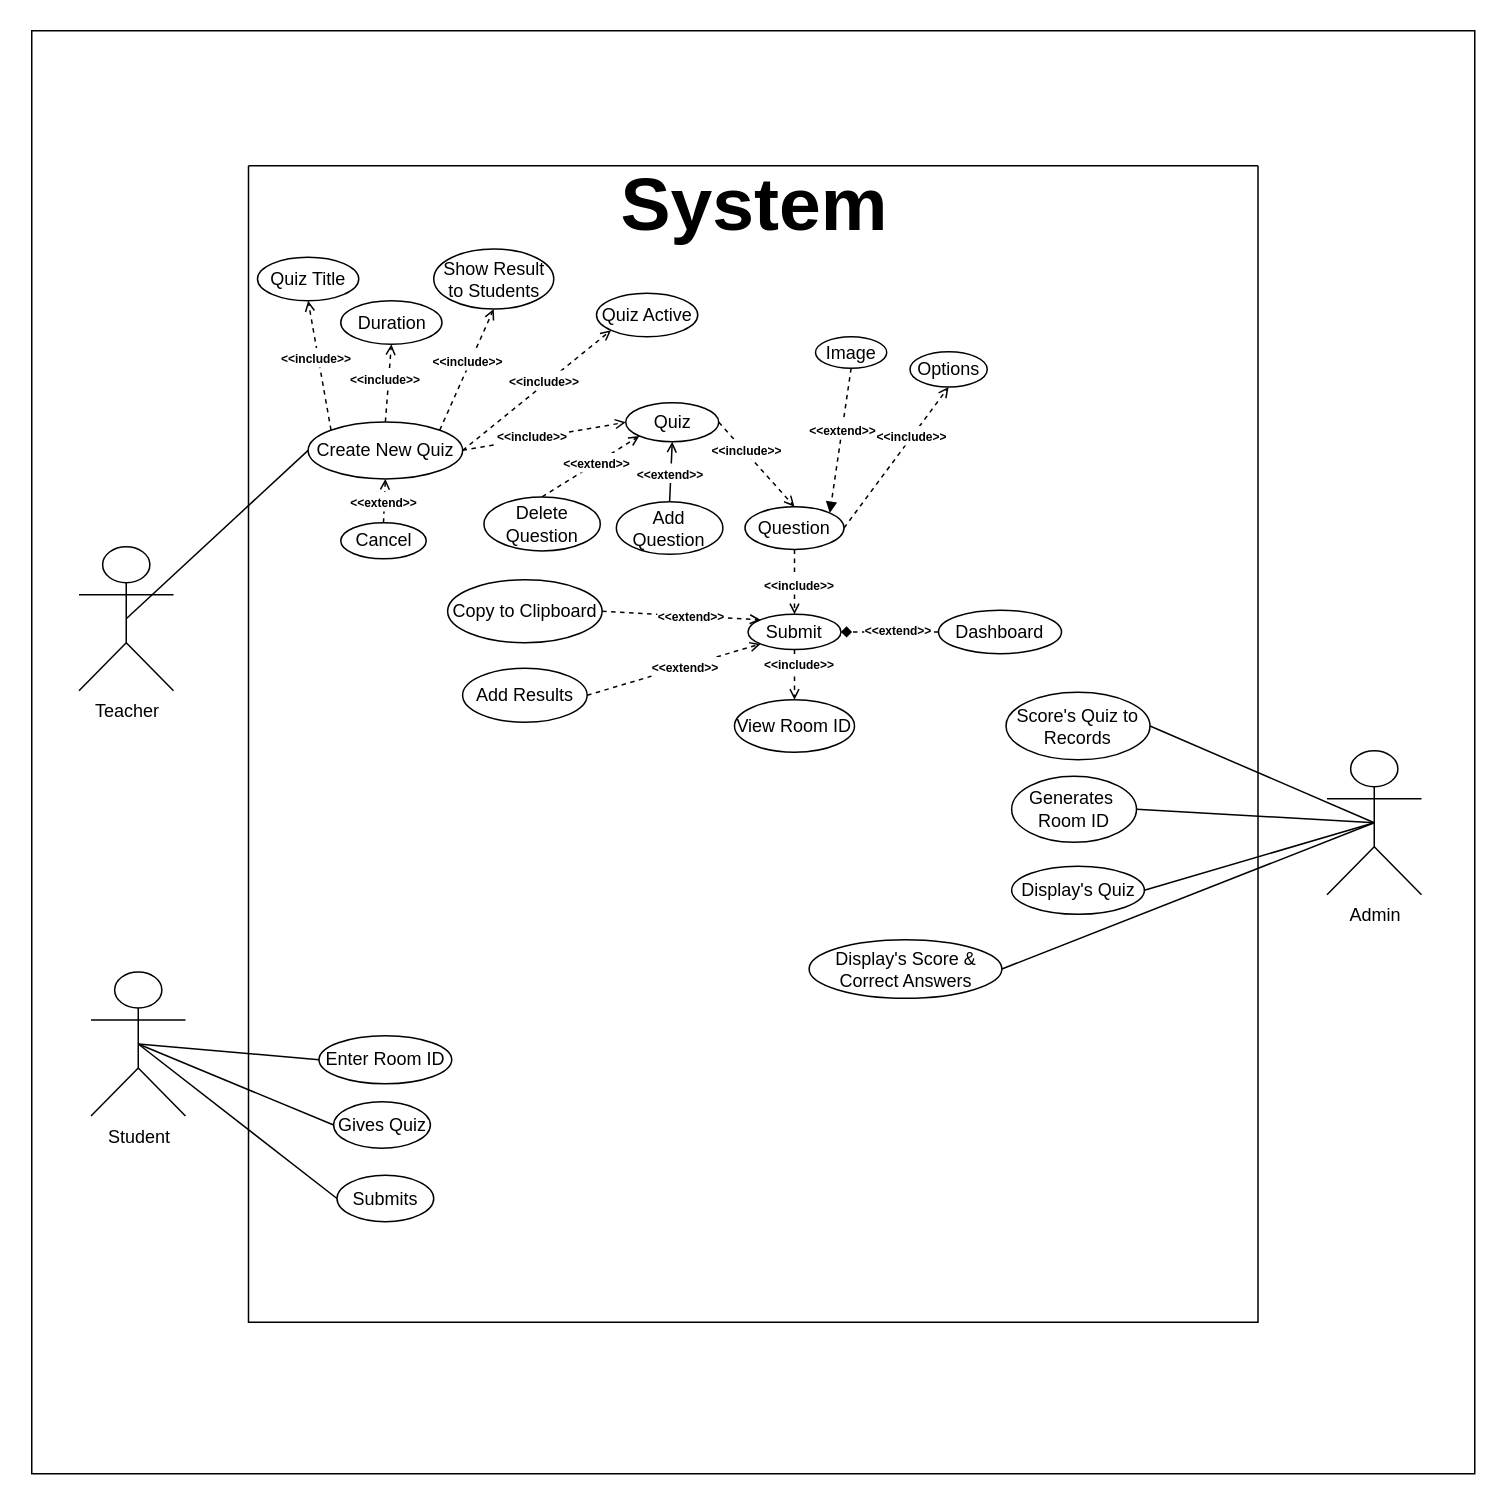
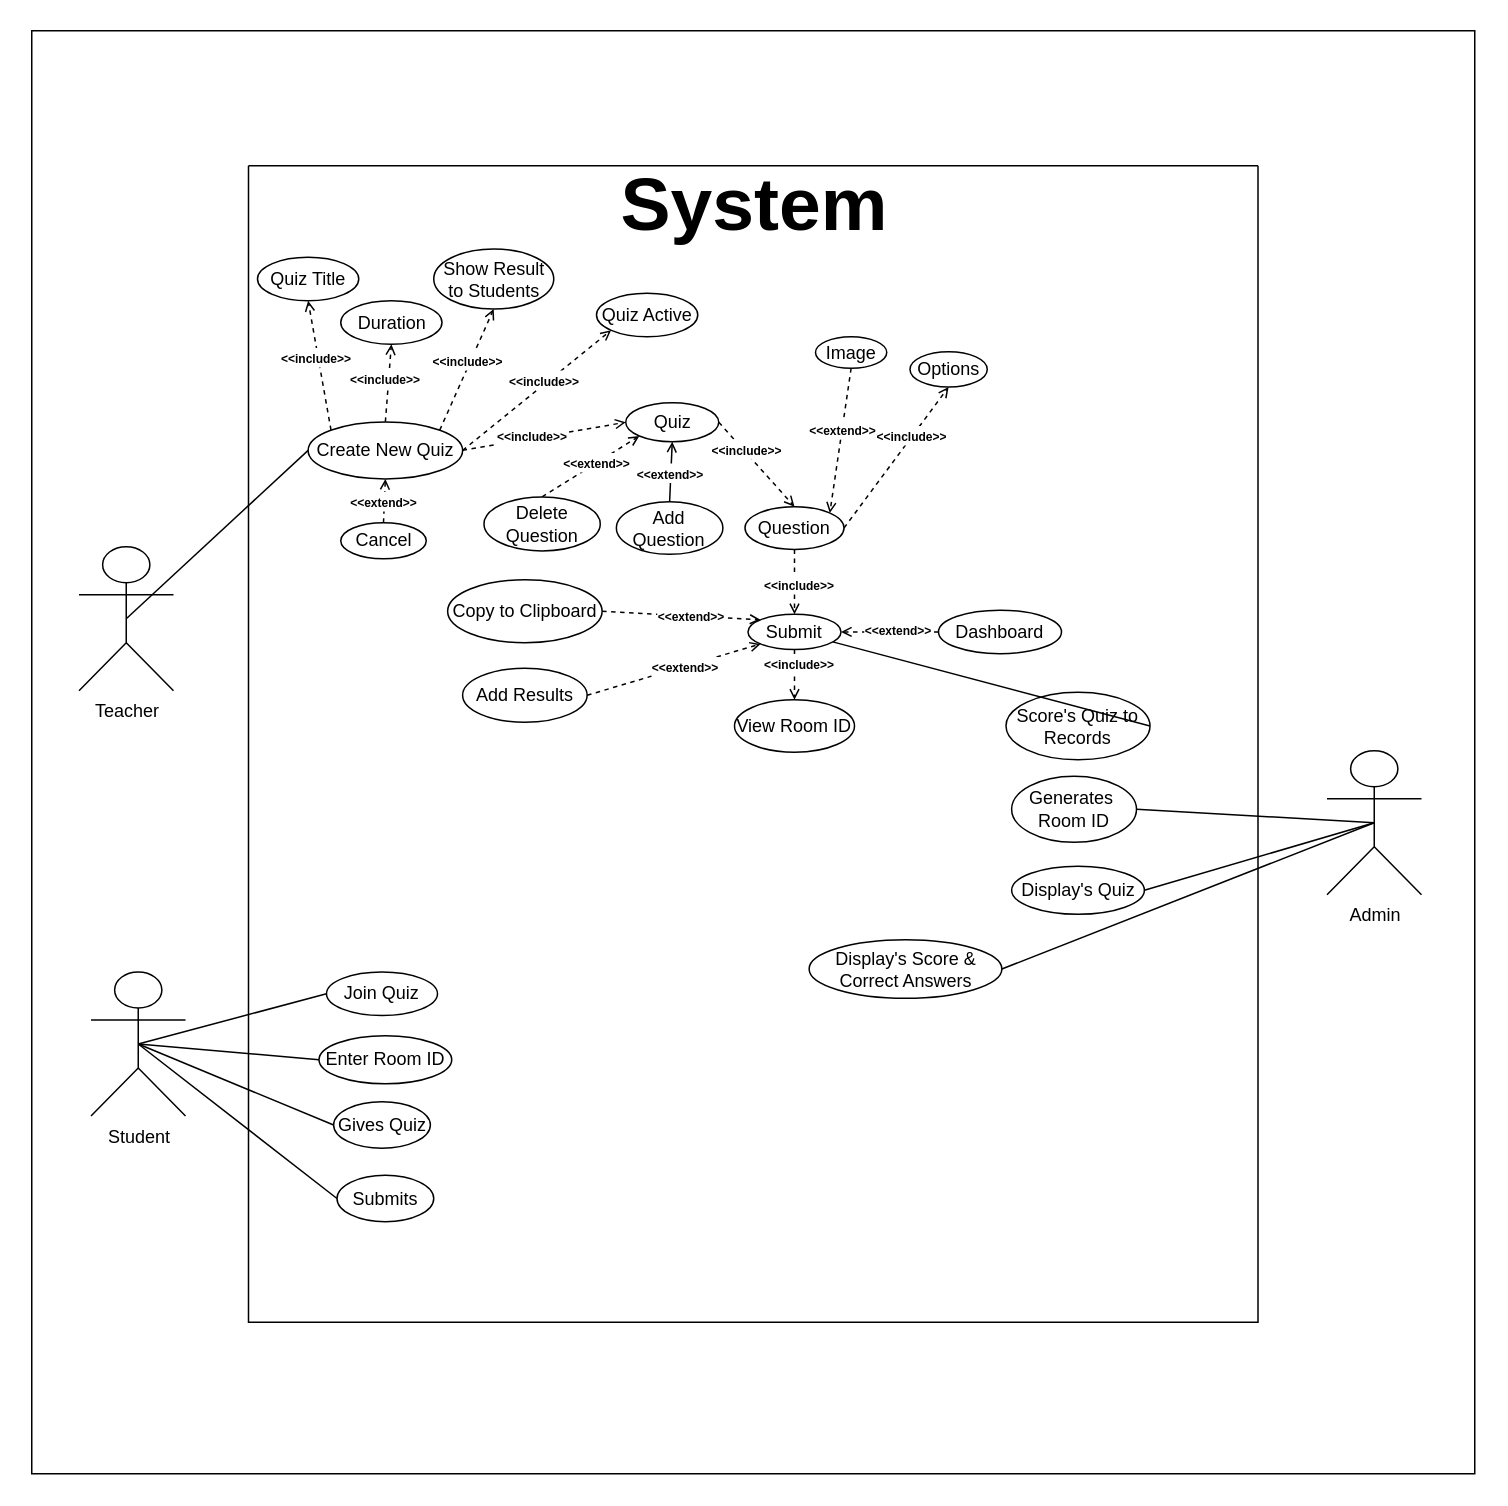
edge "Image" -> "Question": arrowhead block -> open
edge "Dashboard" -> "Submit": arrowhead diamond -> open
edge "Score's Quiz to Records" -- "Admin": now "Score's Quiz to Records" -- "Submit"
node "Join Quiz": added
edge "Join Quiz" -- "Student": added
